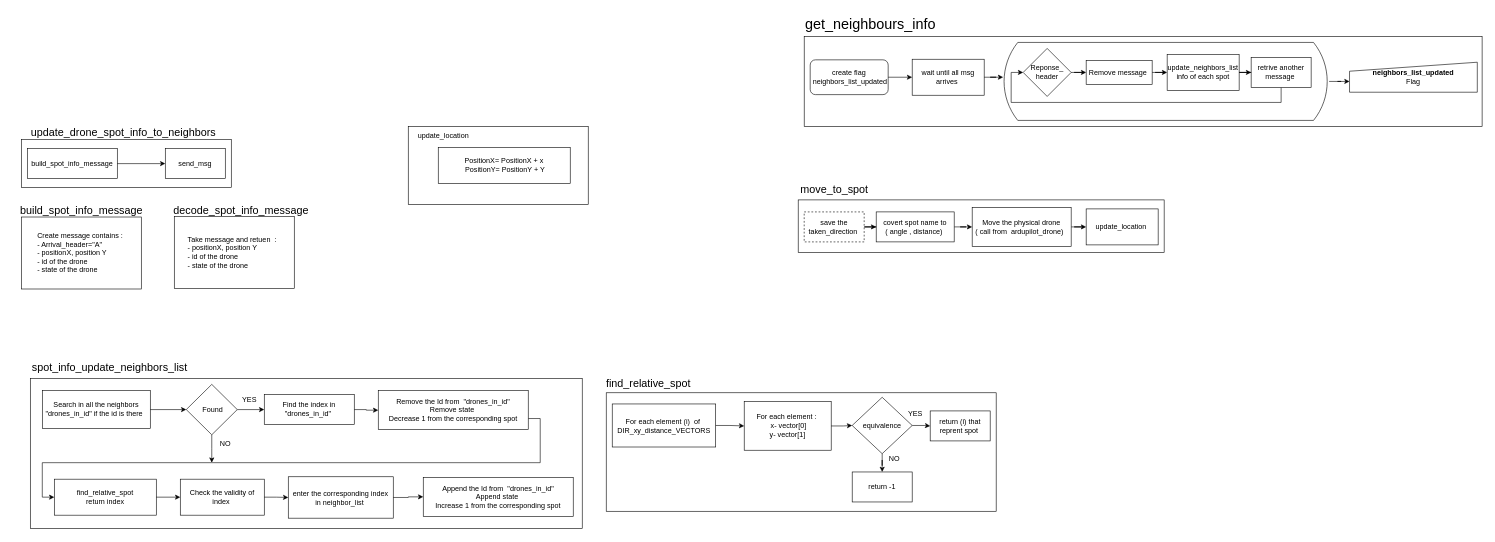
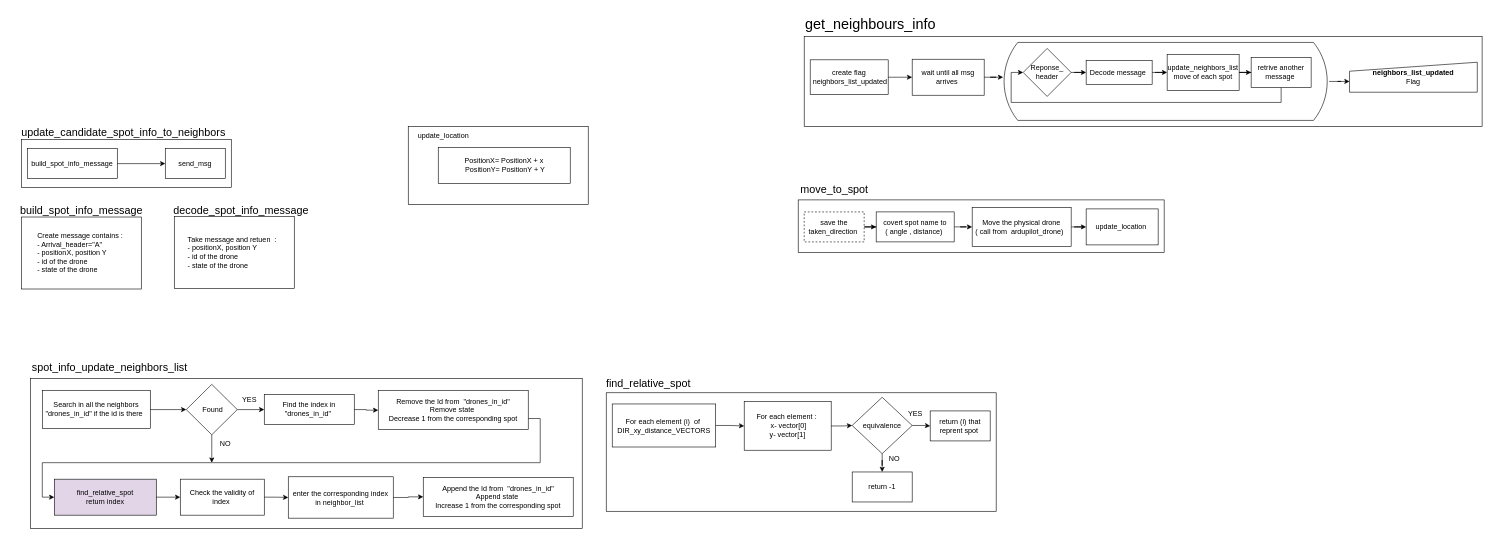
node "Remove message": label "Remove message" -> "Decode message"
node "update_neighbors_list info of each spot": label "update_neighbors_list info of each spot" -> "update_neighbors_list move of each spot"
node "create flag neighbors_list_updated": shape rounded rectangle -> rectangle
node "update_drone_spot_info_to_neighbors": label "update_drone_spot_info_to_neighbors" -> "update_candidate_spot_info_to_neighbors"
node "find_relative_spot return index": fillcolor #ffffff -> #e1d5e7
